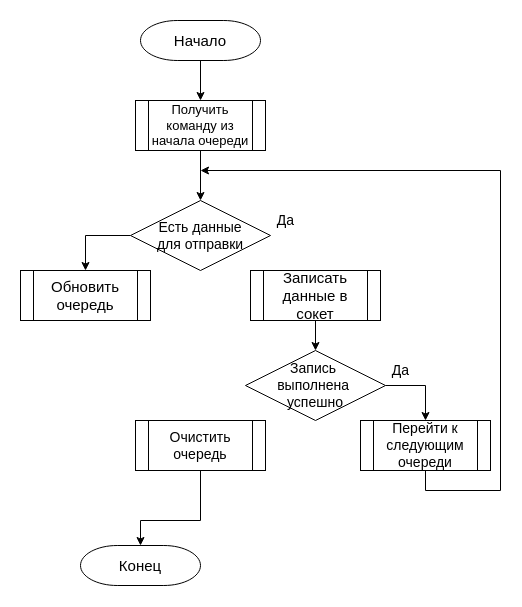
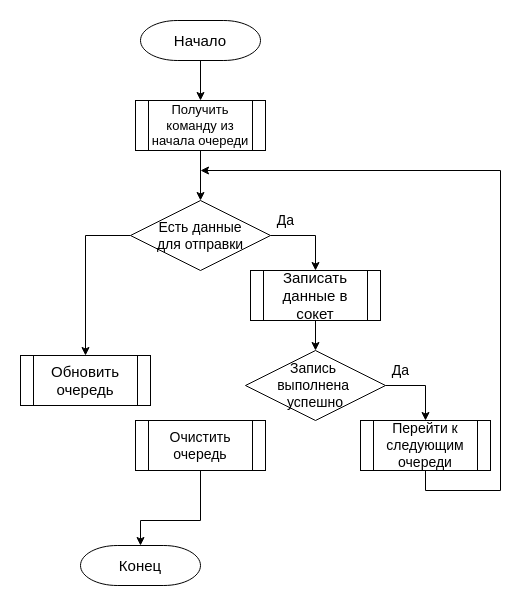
edge "Есть данные для отправки" -> "Записать данные в сокет": added
node "Обновить очередь": moved (86, 296) -> (86, 381)
